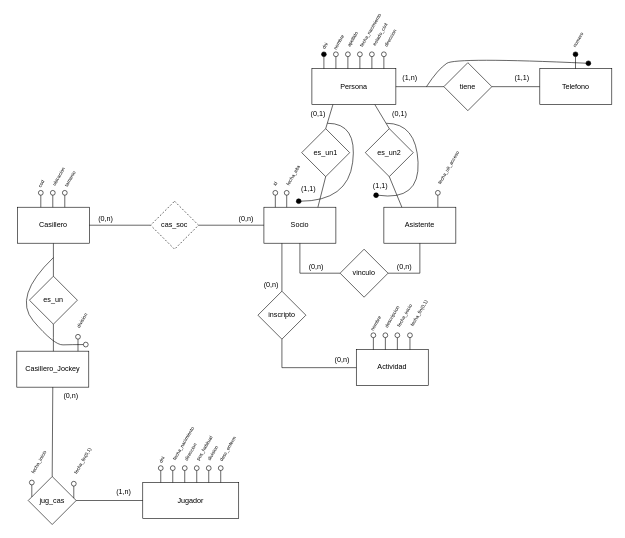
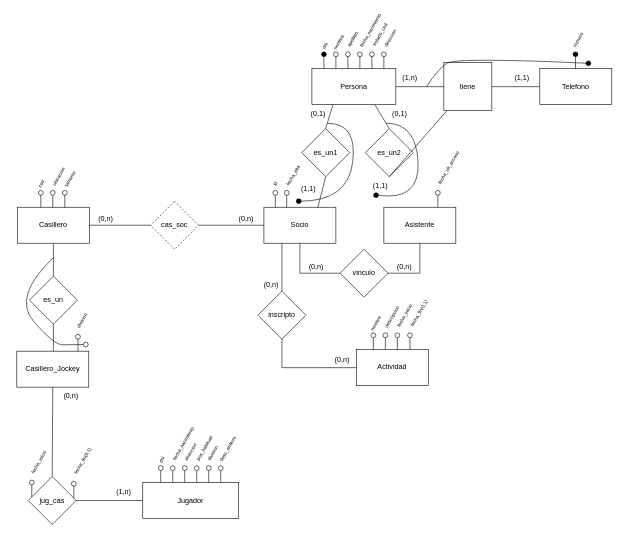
node "tiene": shape diamond -> rectangle
edge "es_un2" -- "Asistente": now "es_un2" -- "tiene"
